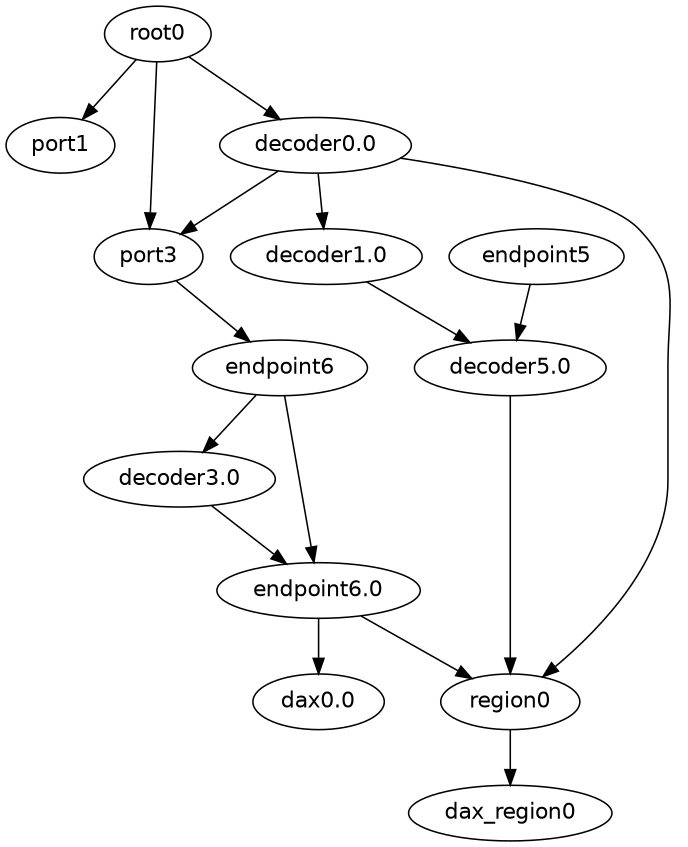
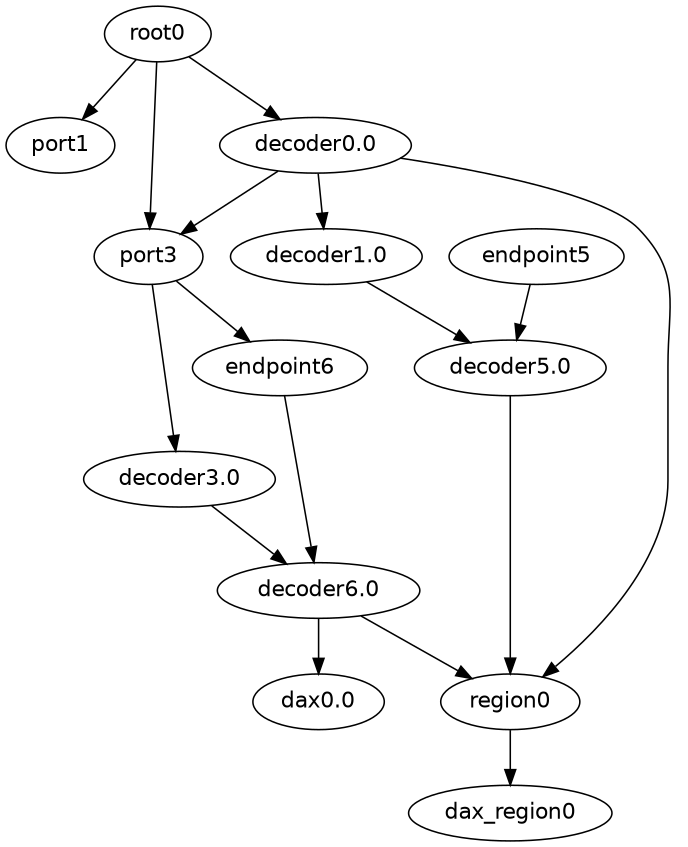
edge "endpoint6" -> "decoder3.0": now "port3" -> "decoder3.0"
node "endpoint6.0": label "endpoint6.0" -> "decoder6.0"
